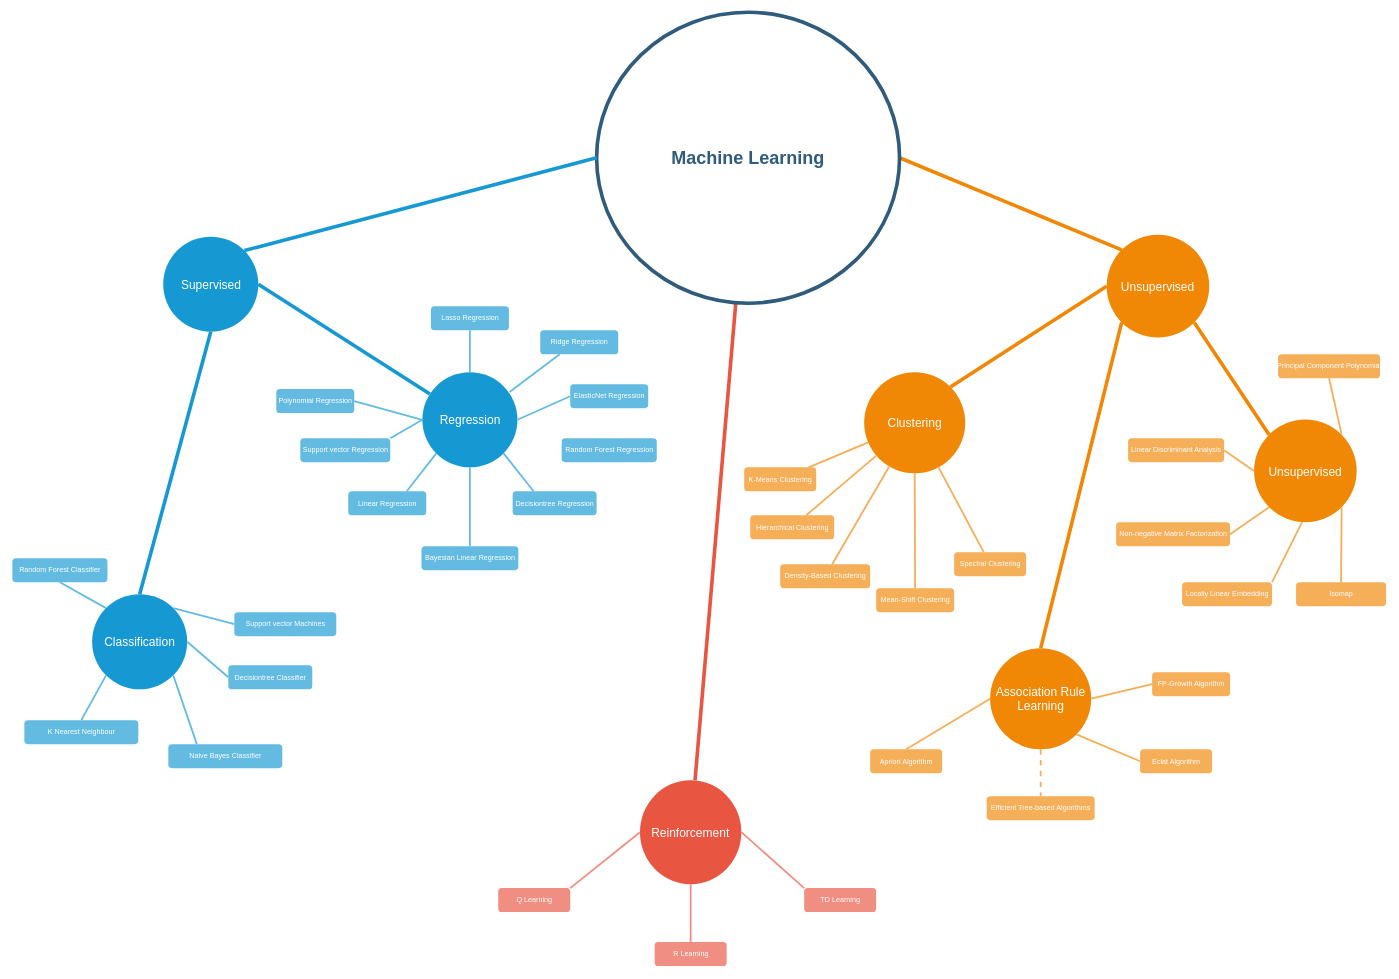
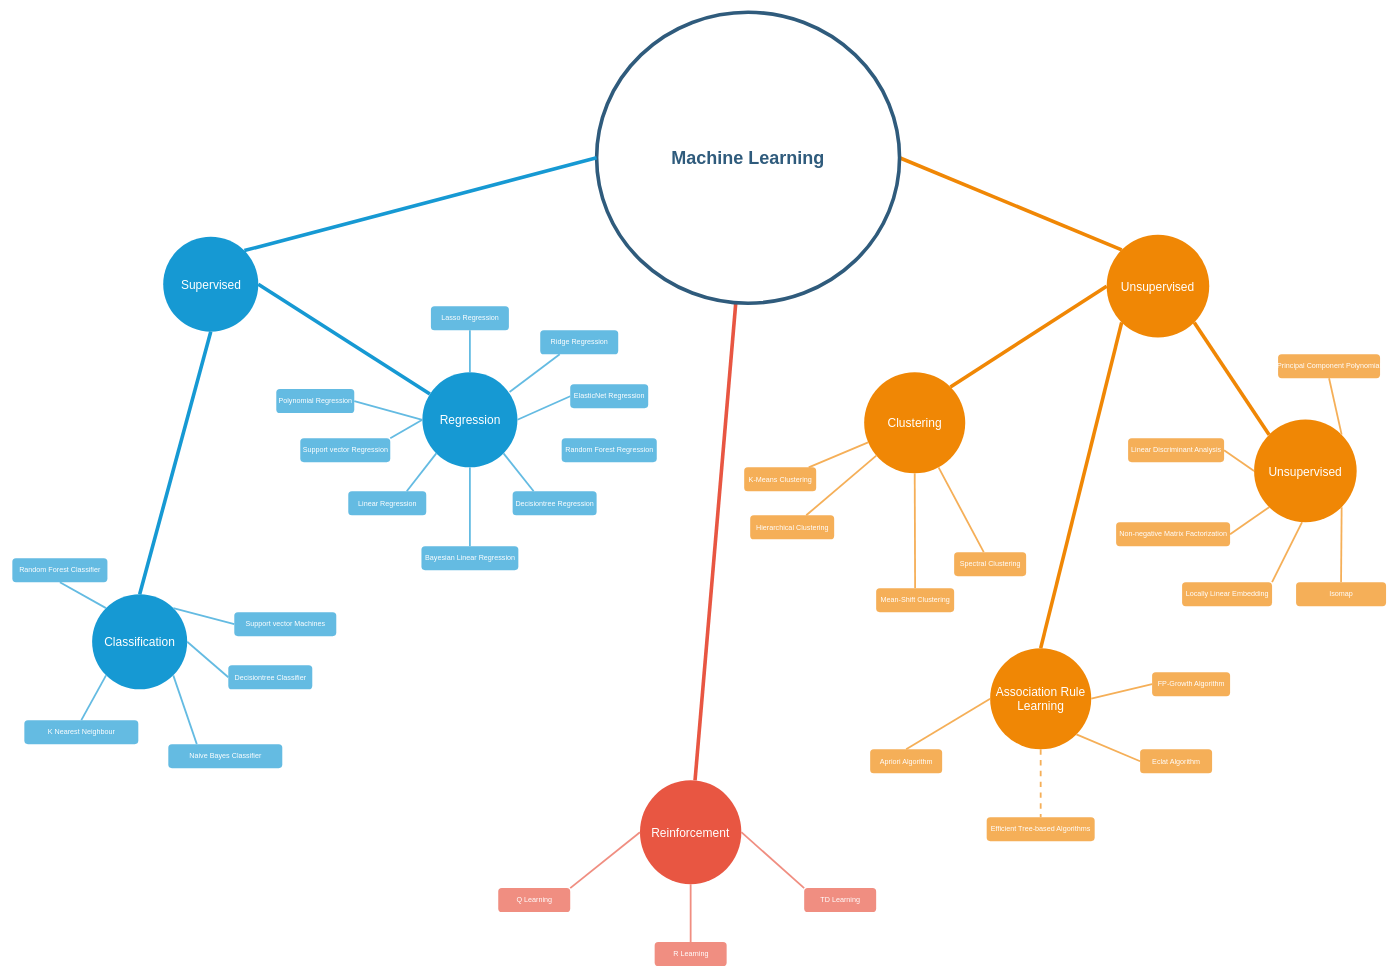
edge "Clustering" -- "Density-Based Clustering": removed
node "Density-Based Clustering": removed
node "Efficient Tree-based Algorithms": moved (1041, 808) -> (1041, 829)
